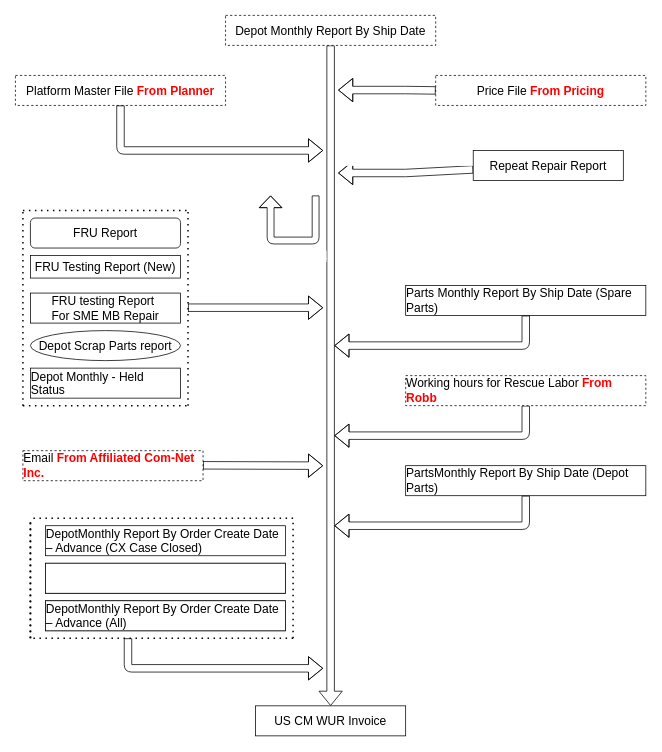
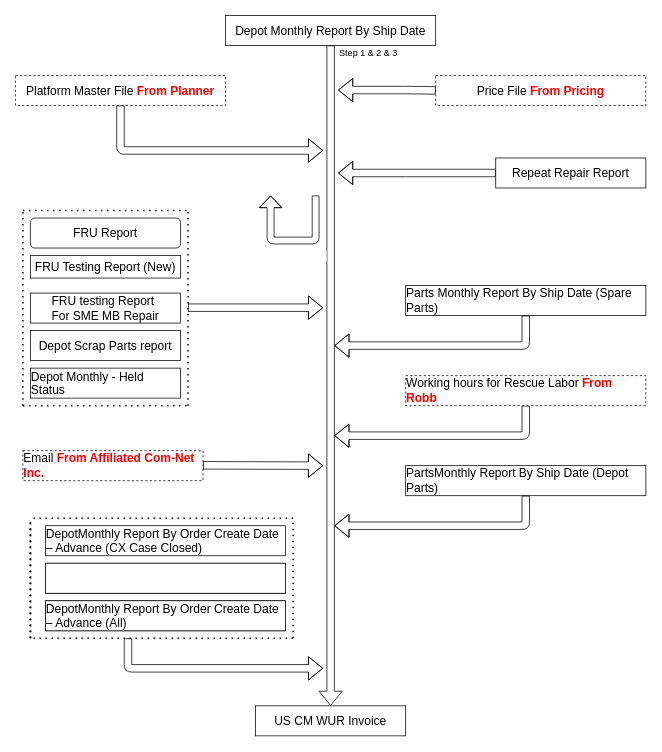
node "Depot Monthly Report By Ship Date": style dashed -> solid
node "Step 1 & 2 & 3": added
node "Repeat Repair Report": moved (548, 165) -> (570, 173)
node "Depot Scrap Parts report": shape ellipse -> rectangle
